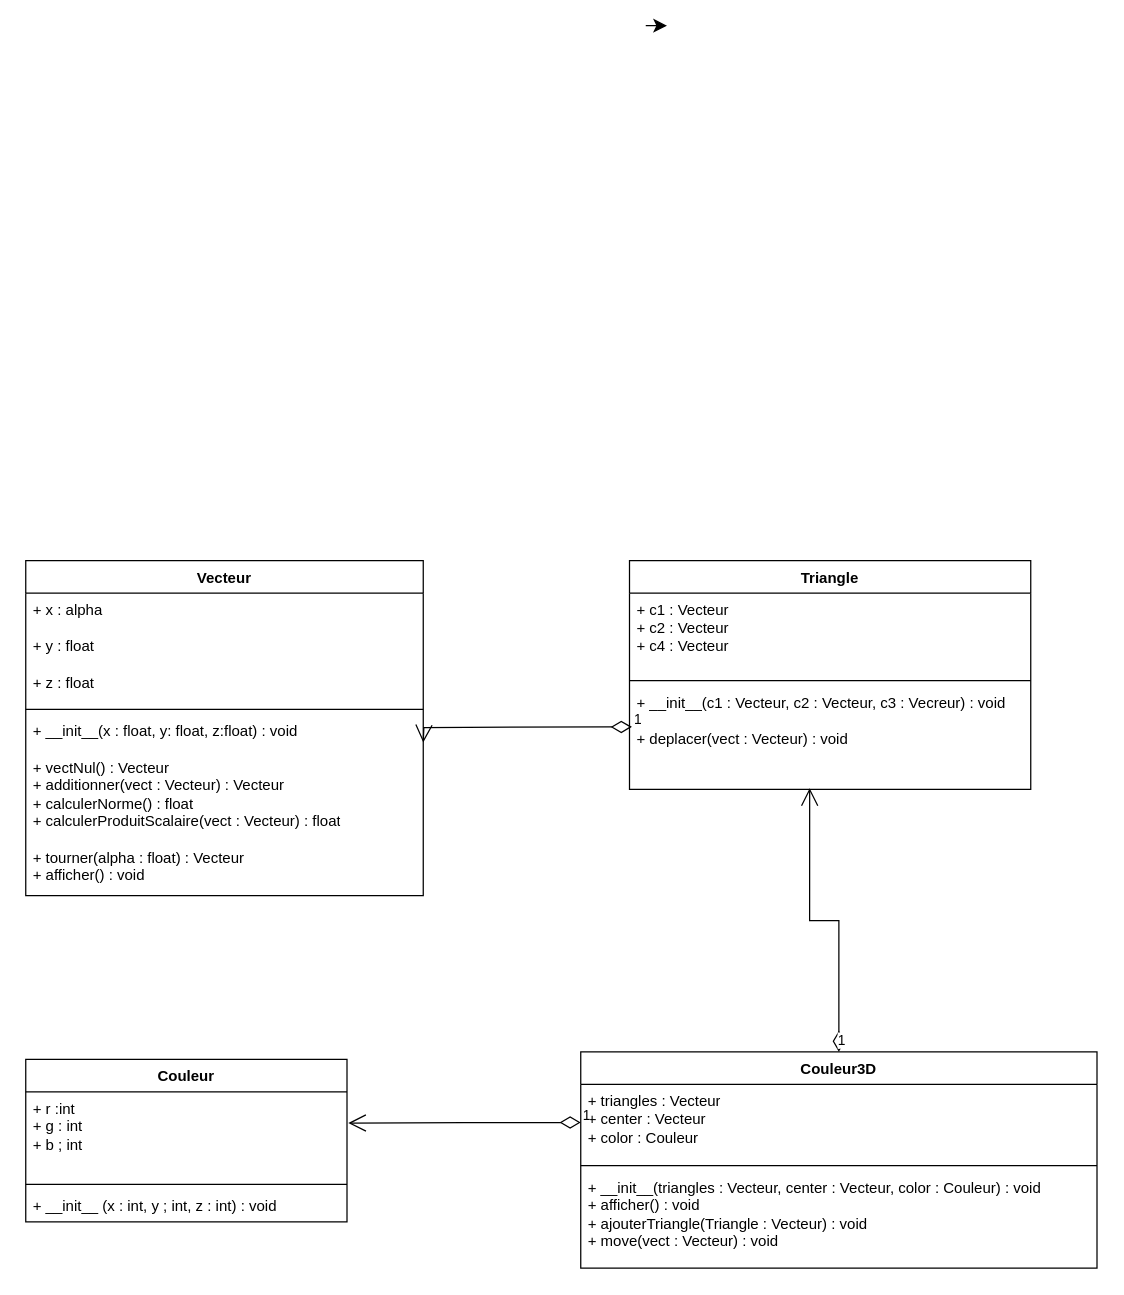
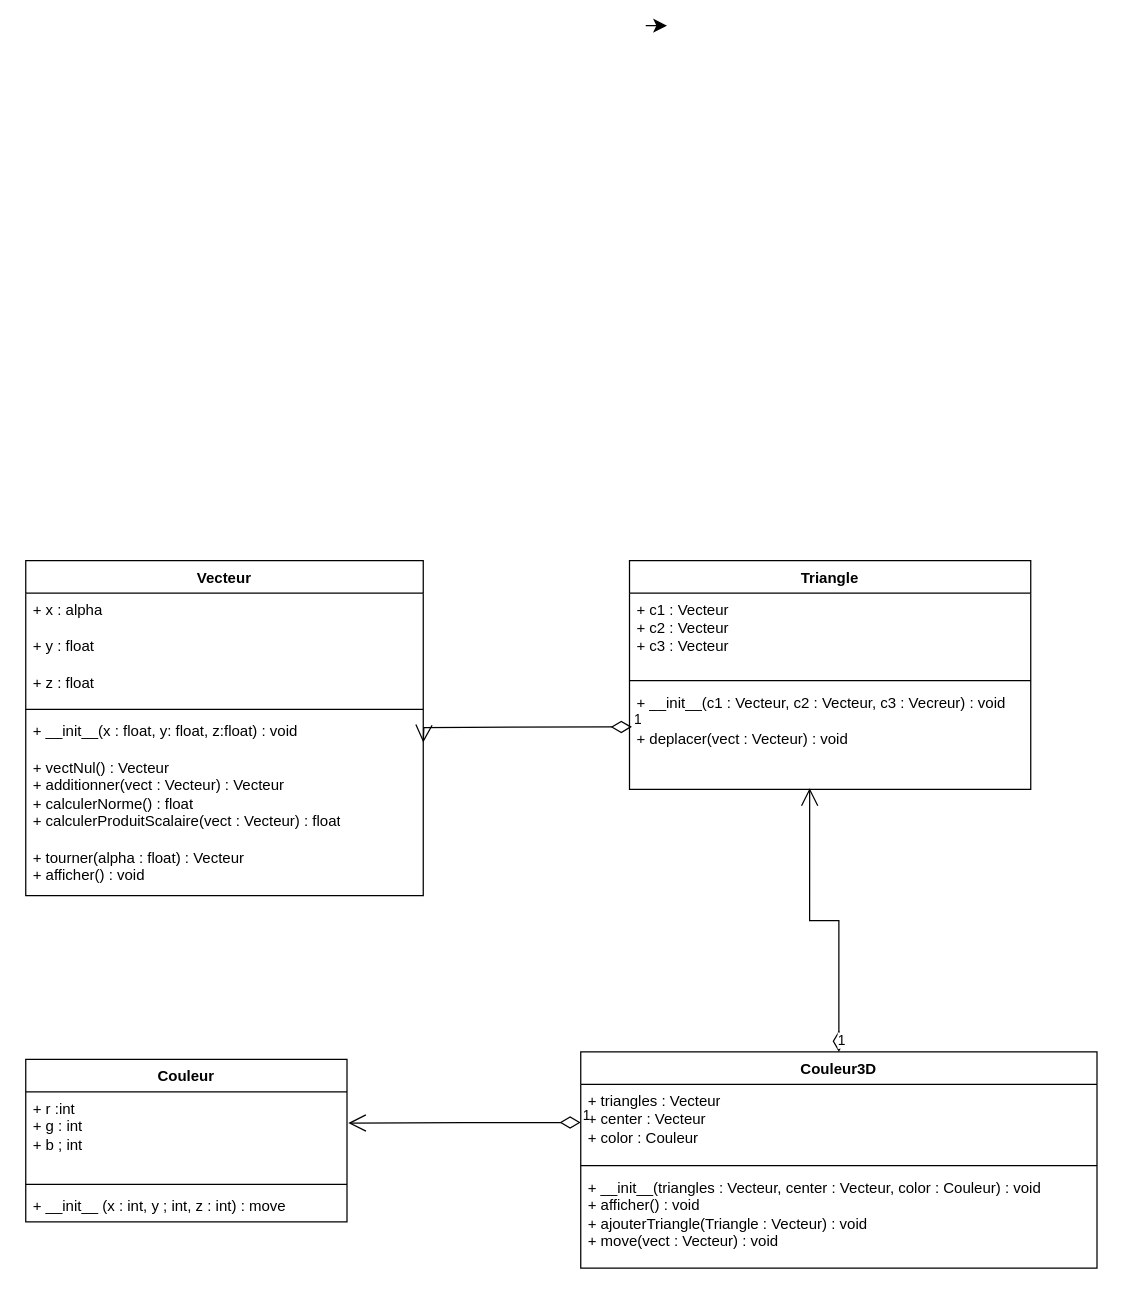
node "+ c1 : Vecteur + c2 : Vecteur + c4 : Vecteur": label "+ c1 : Vecteur + c2 : Vecteur + c4 : Vecteur" -> "+ c1 : Vecteur + c2 : Vecteur + c3 : Vecteur"
node "+ __init__ (x : int, y ; int, z : int) : void": label "+ __init__ (x : int, y ; int, z : int) : void" -> "+ __init__ (x : int, y ; int, z : int) : move"
